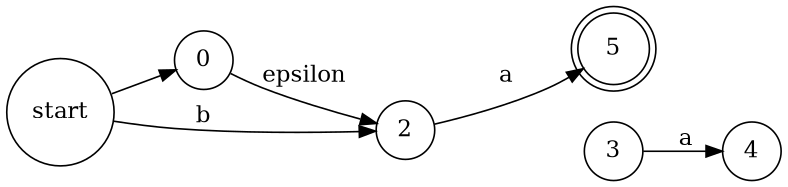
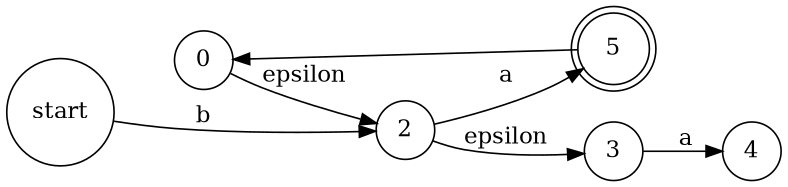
edge "start" -> "0": now "5" -> "0"
edge "2" -> "3": added, label "epsilon"
